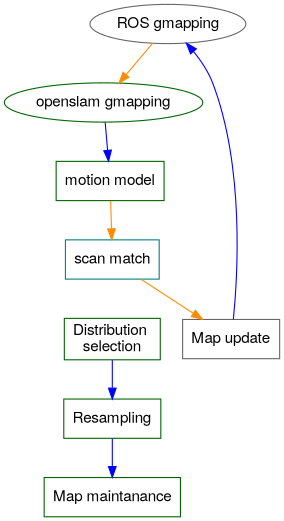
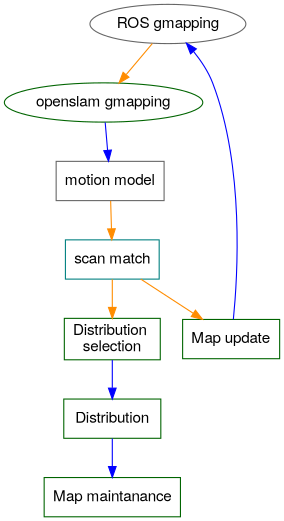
node "motion model": color darkgreen -> gray40
edge "scan match" -> "Distribution selection": added
node "Map update": color gray40 -> darkgreen
node "Resampling": label "Resampling" -> "Distribution"
